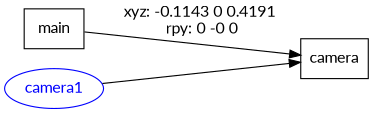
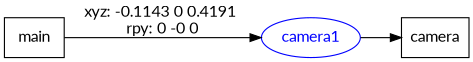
edge "main" -> "camera": now "main" -> "camera1"
